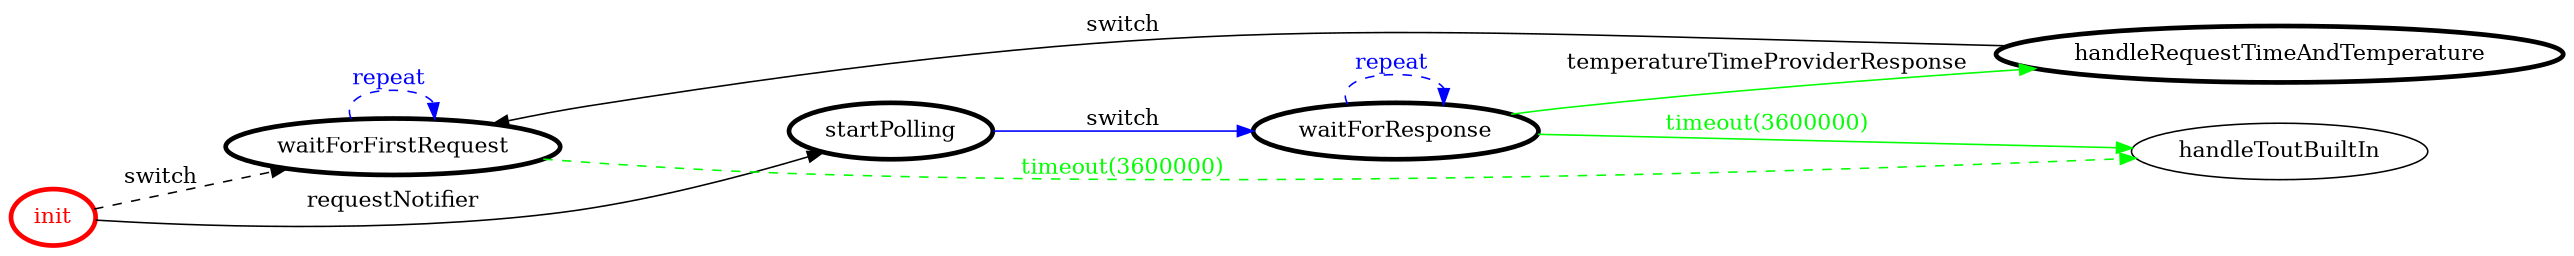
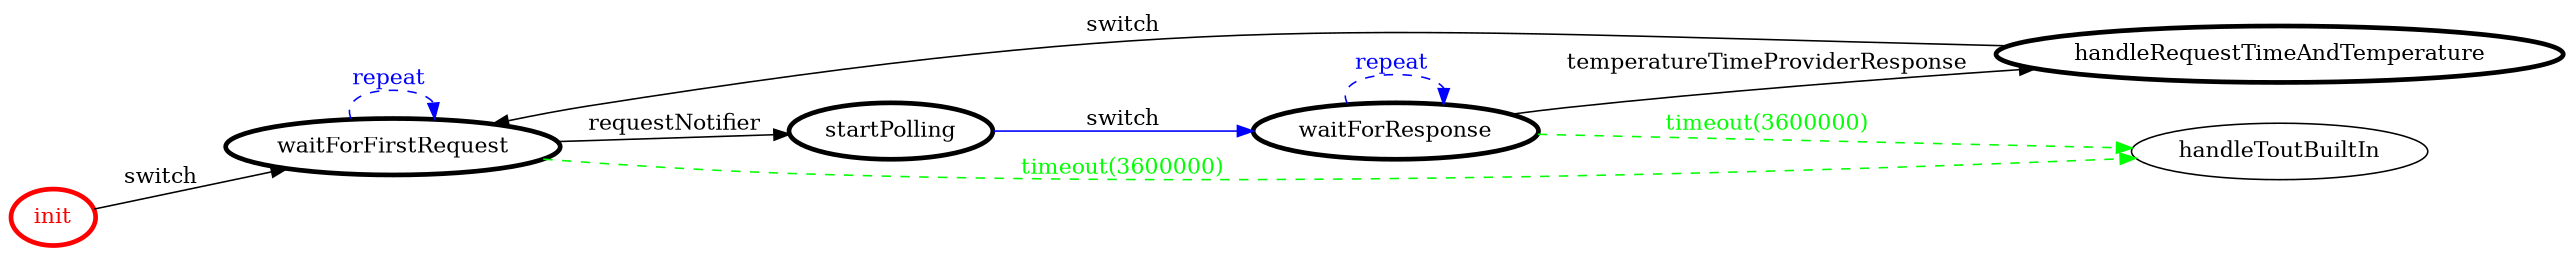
edge "waitForResponse" -> "handleRequestTimeAndTemperature": color green -> black
edge "waitForResponse" -> "handleToutBuiltIn": style solid -> dashed
edge "init" -> "waitForFirstRequest": style dashed -> solid
edge "init" -> "startPolling": now "waitForFirstRequest" -> "startPolling"
